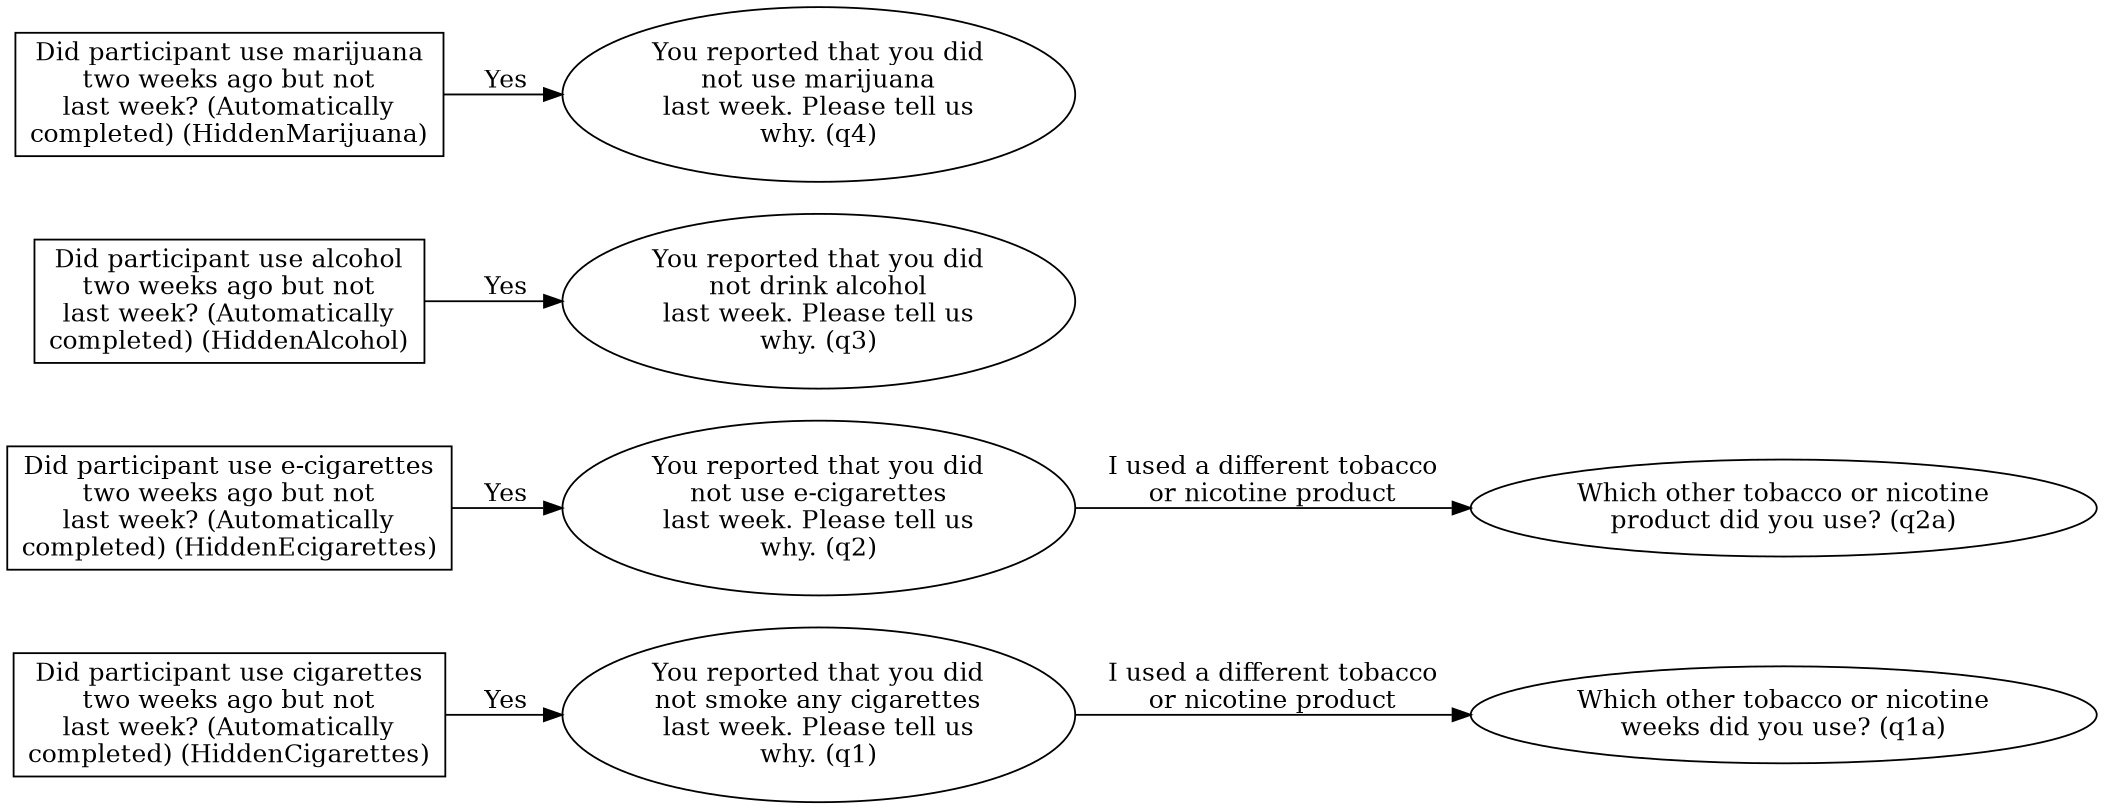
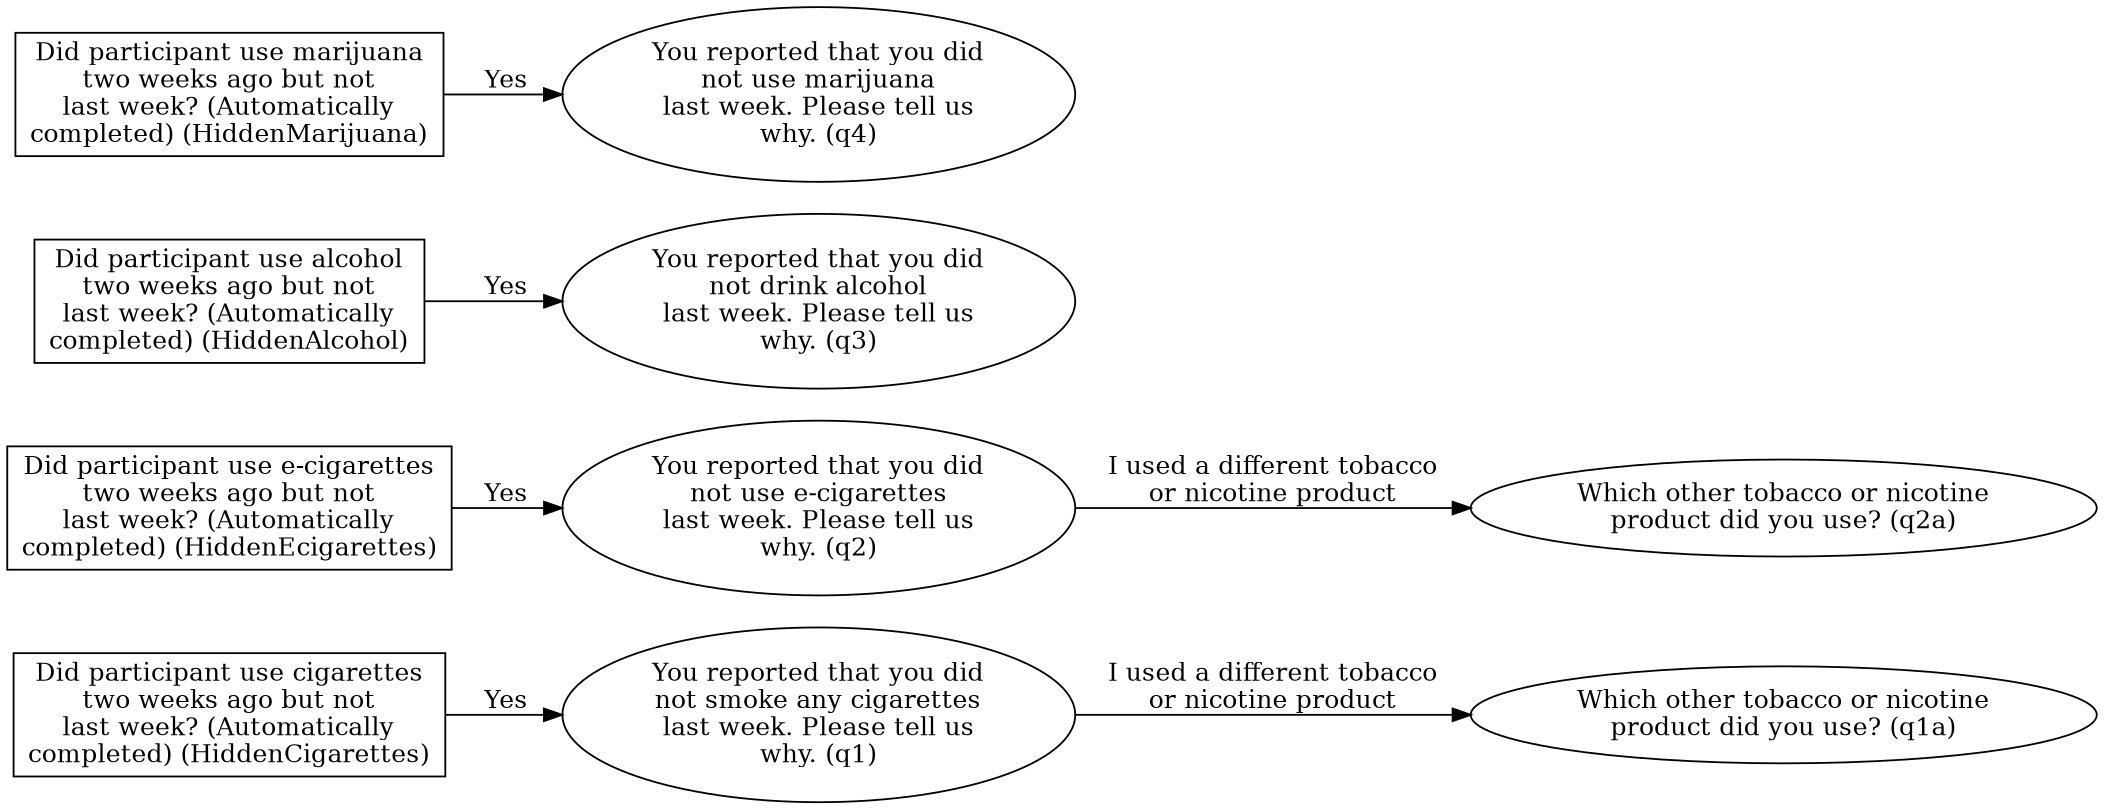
node "Which other tobacco or nicotine weeks did you use? (q1a)": label "Which other tobacco or nicotine weeks did you use? (q1a)" -> "Which other tobacco or nicotine product did you use? (q1a)"
